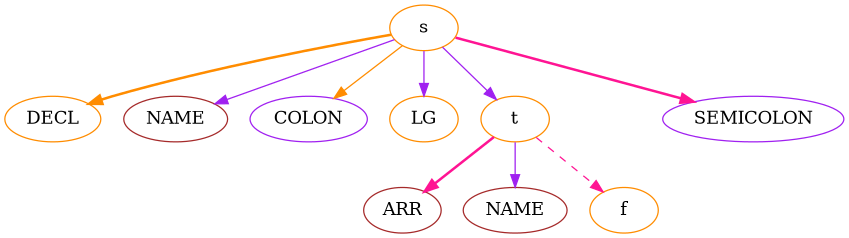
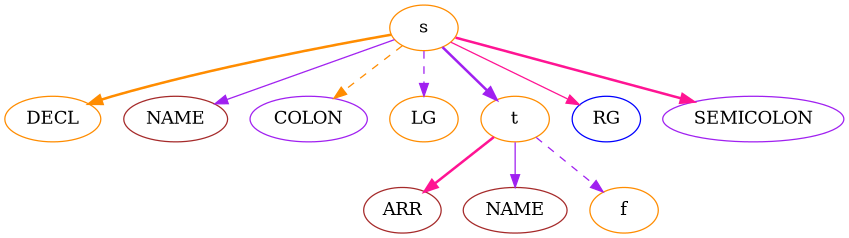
edge "s" -> "LG": style solid -> dashed
edge "s" -> "COLON": style solid -> dashed
edge "s" -> "t": style solid -> bold
node "RG": added
edge "t" -> "f": color deeppink -> purple
